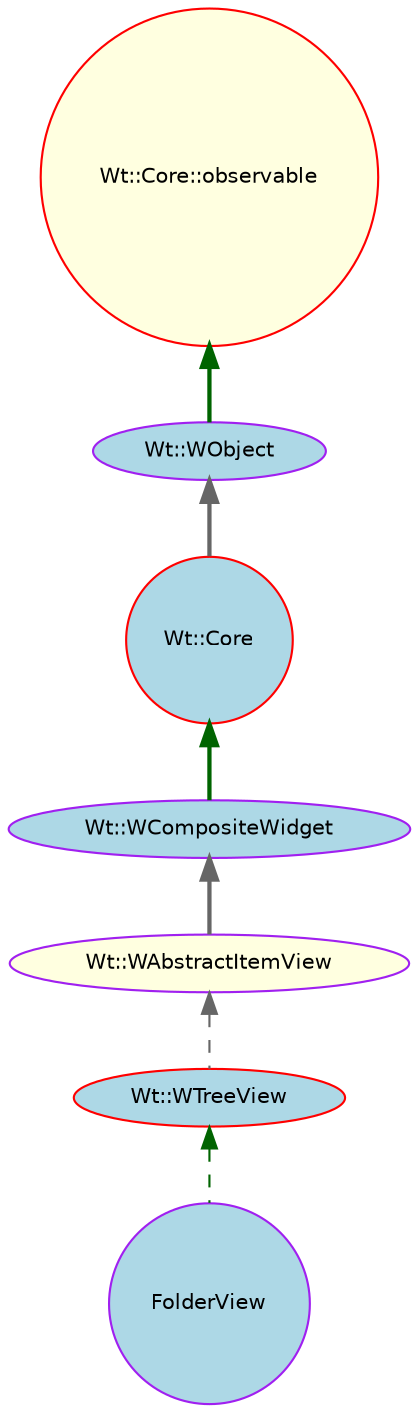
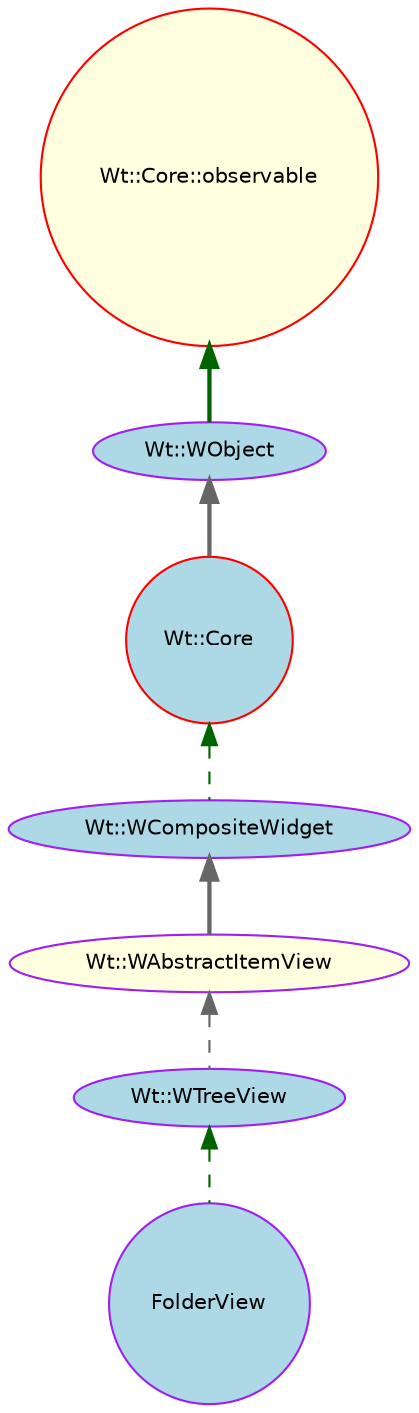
edge "Wt::WCompositeWidget" -> "Wt::Core": style bold -> dashed
node "Wt::WTreeView": color red -> purple
